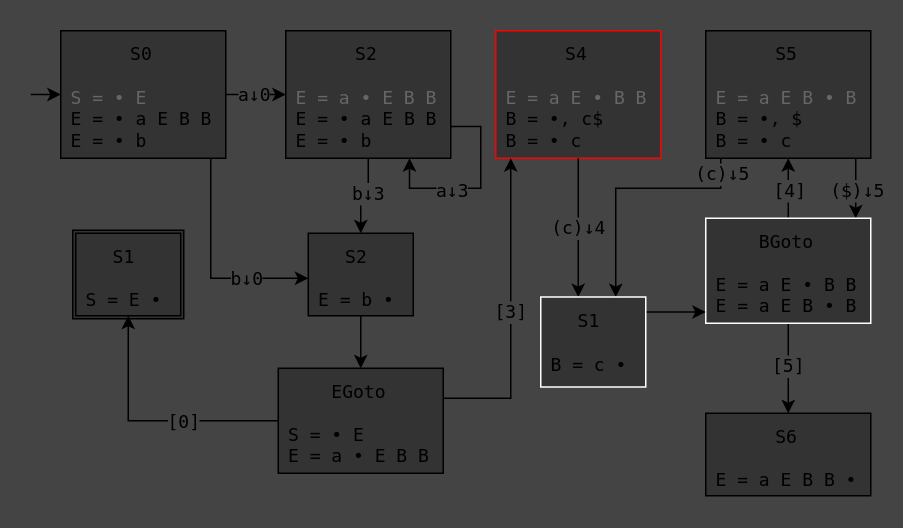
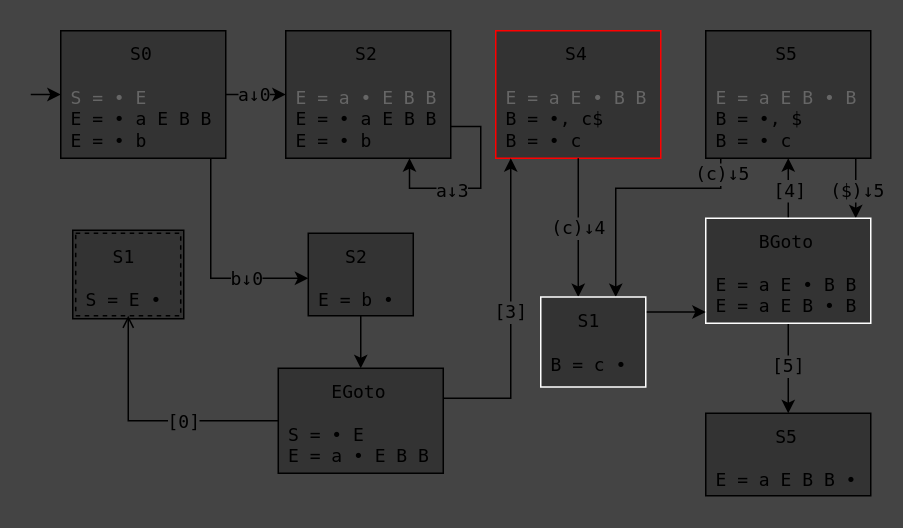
edge "S2 E = a • E B B E = • a E B B E = • b" -> "S2 E = b •": removed, label "b↓3"
node "S1 S = E •": style solid -> dashed
edge "EGoto S = • E E = a • E B B" -> "S1 S = E •": arrowhead classic -> open
node "S6 E = a E B B •": label "S6 E = a E B B •" -> "S5 E = a E B B •"
